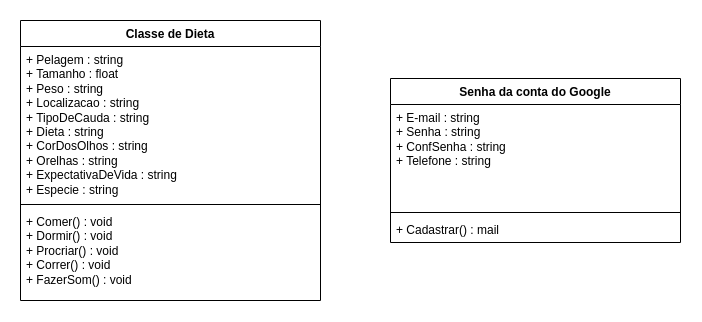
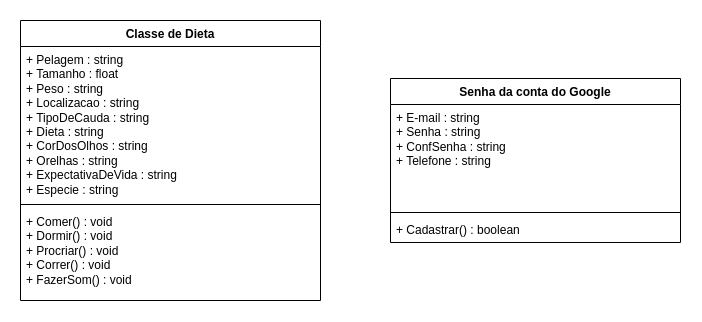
node "+ Cadastrar() : mail": label "+ Cadastrar() : mail" -> "+ Cadastrar() : boolean"
